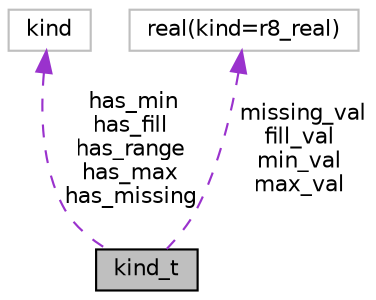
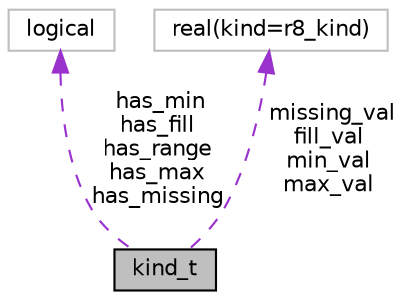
node "kind": label "kind" -> "logical"
node "real(kind=r8_real)": label "real(kind=r8_real)" -> "real(kind=r8_kind)"
